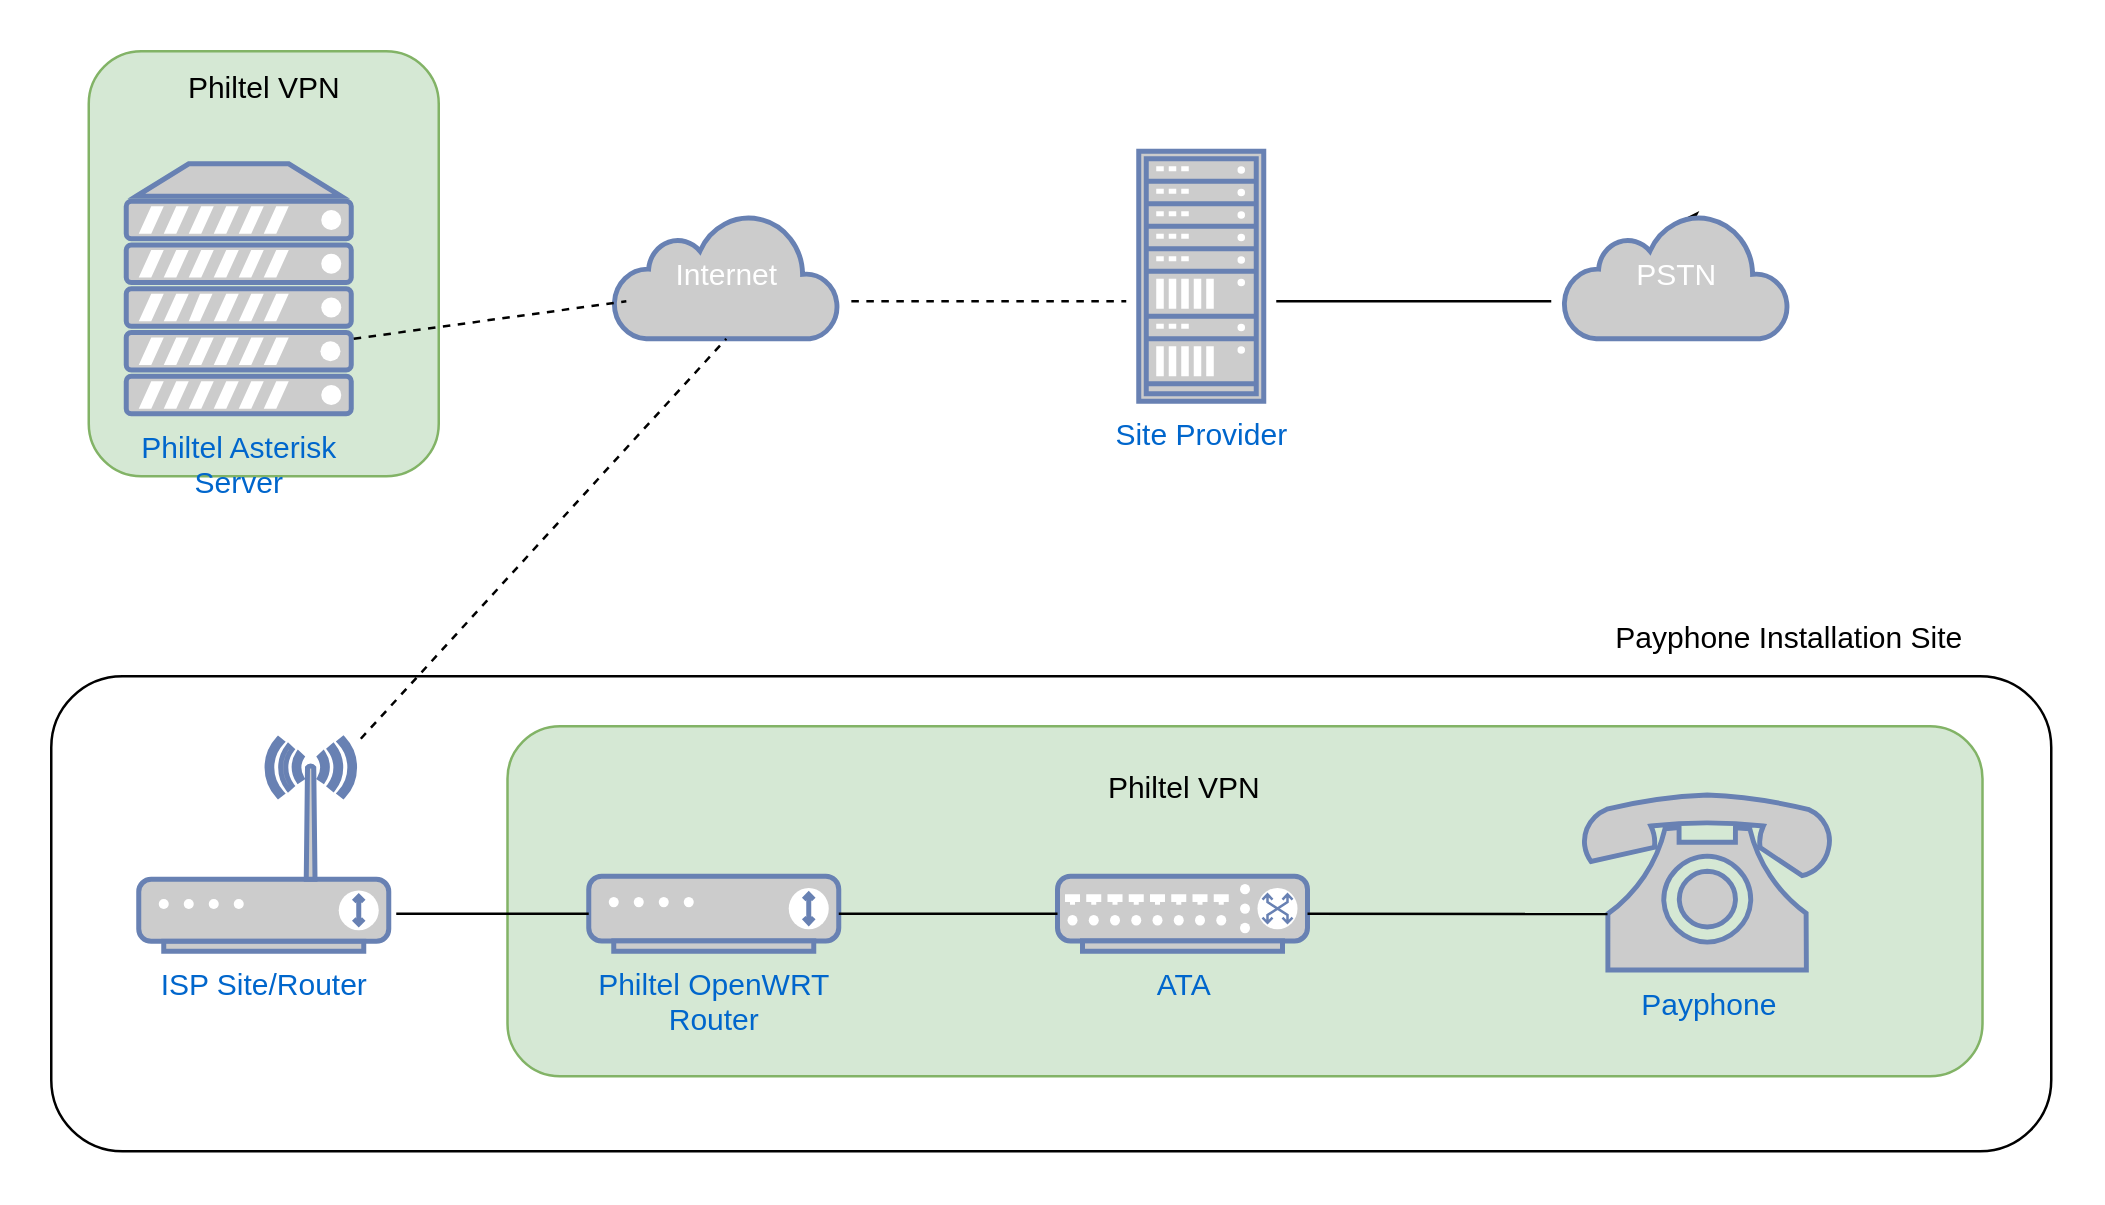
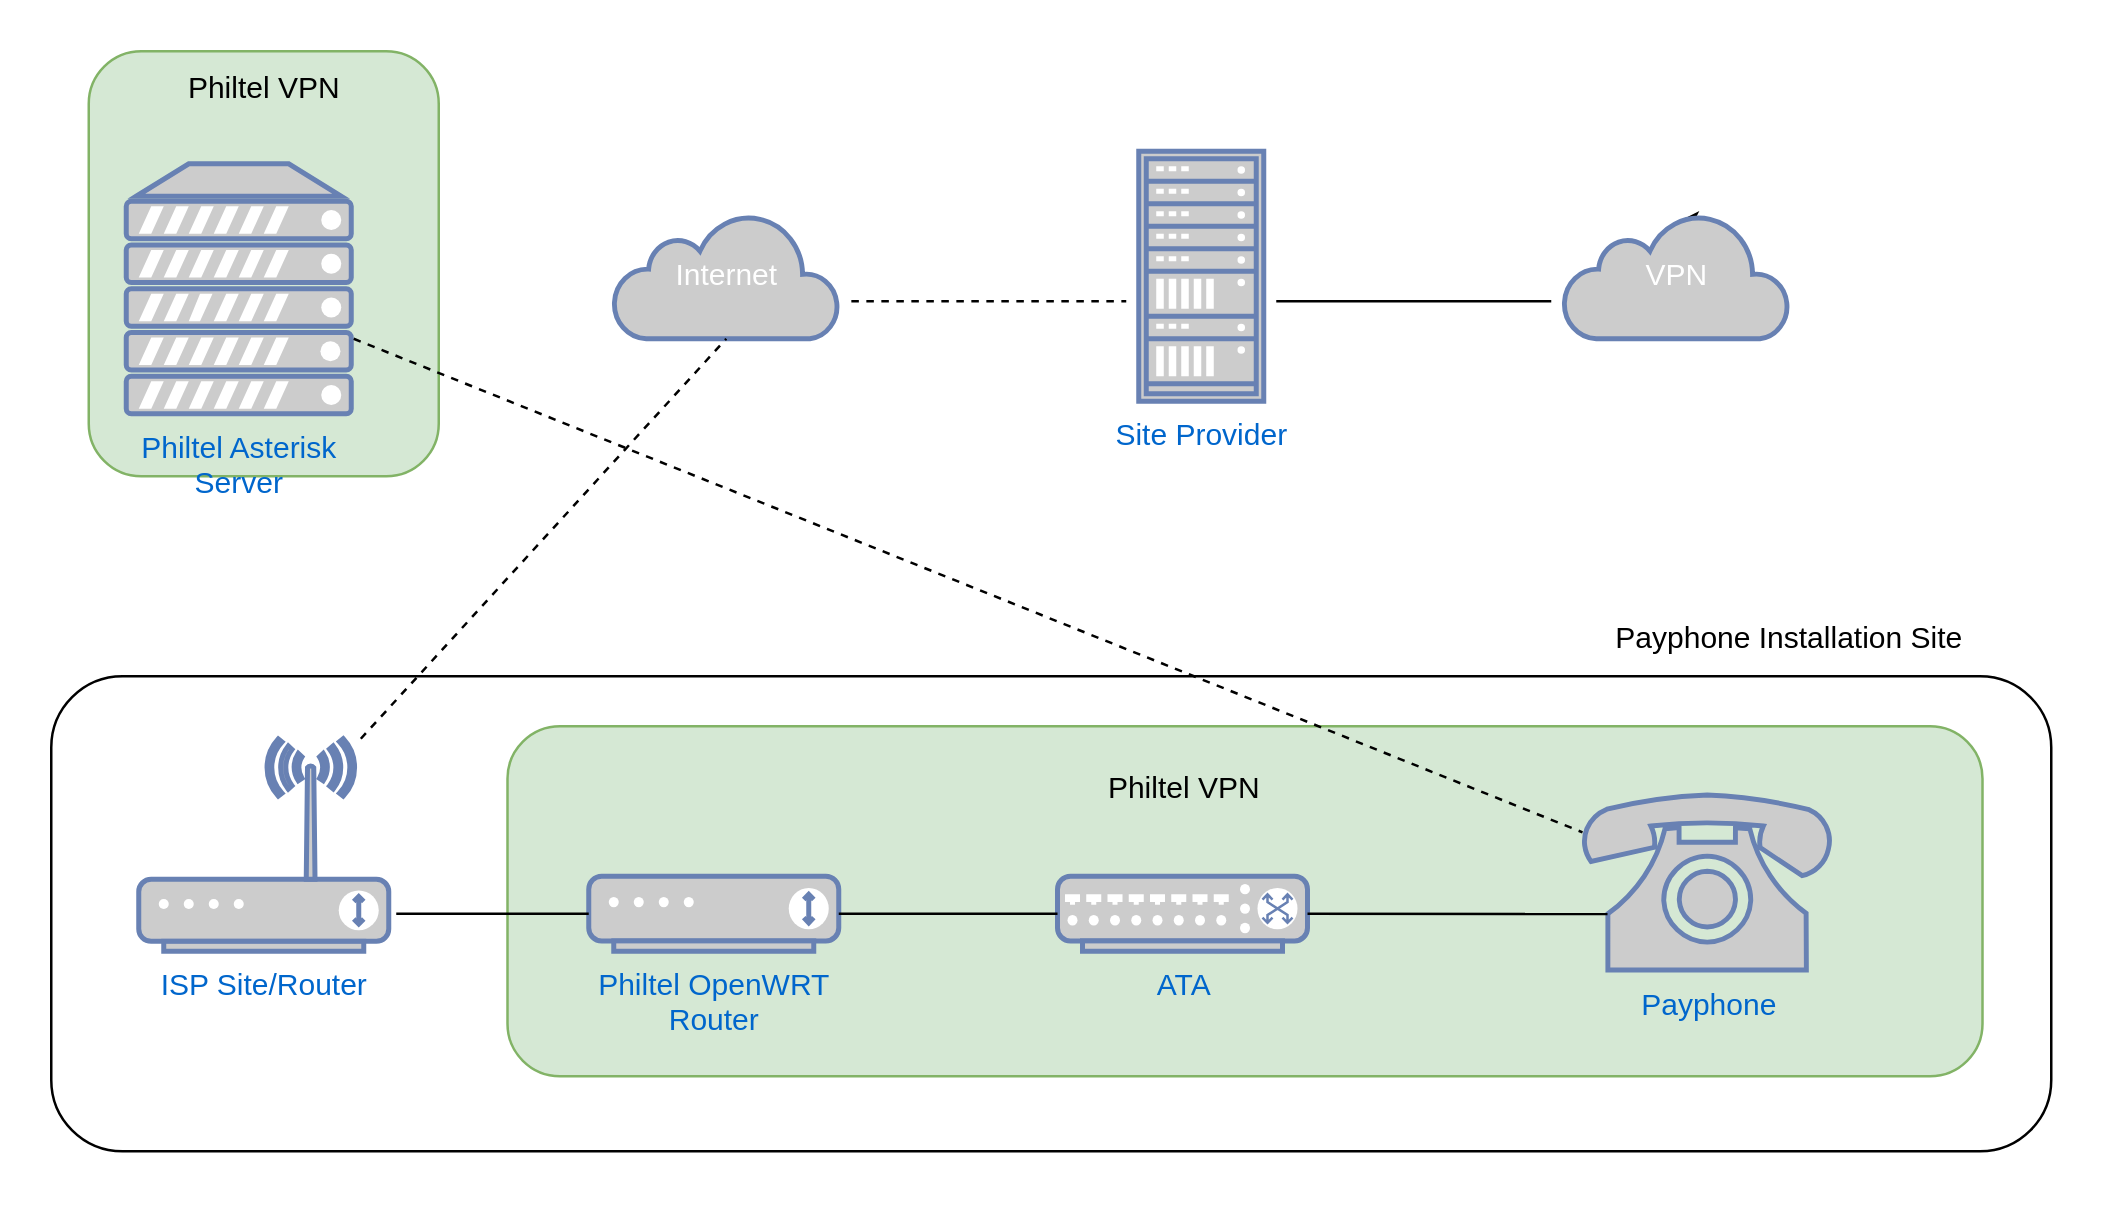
node "PSTN": label "PSTN" -> "VPN"
edge "Internet" -- "Philtel Asterisk Server": now "Payphone" -- "Philtel Asterisk Server"
